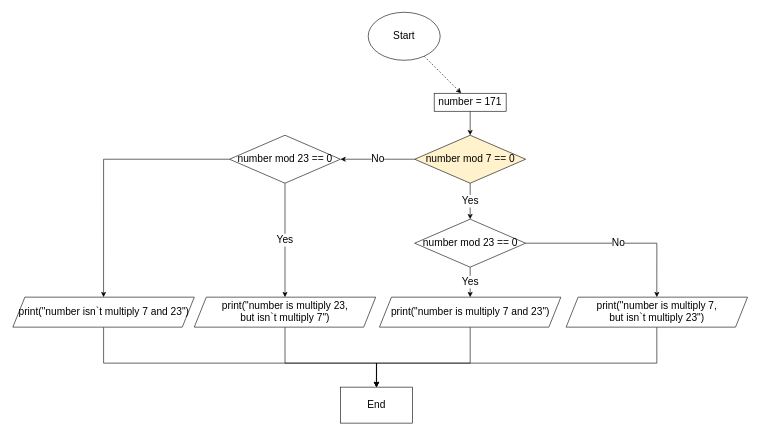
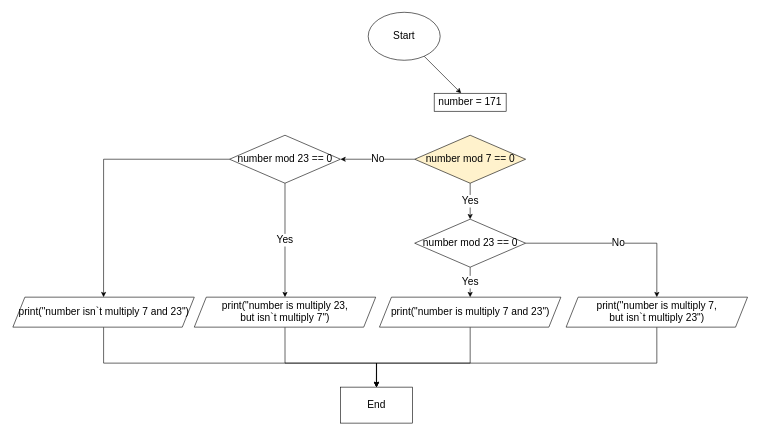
edge "Start" -> "number = 171": style dashed -> solid
edge "number = 171" -> "number mod 7 == 0": removed
